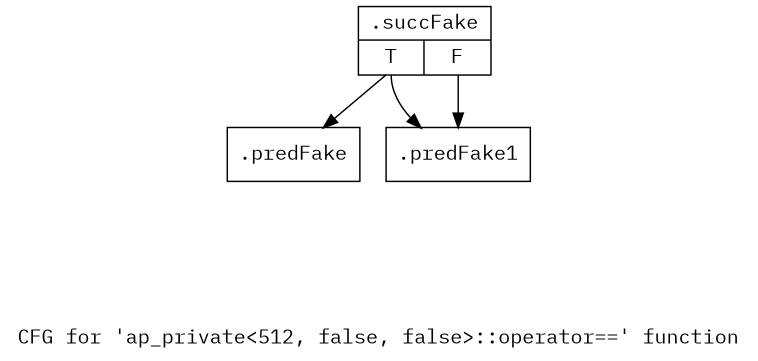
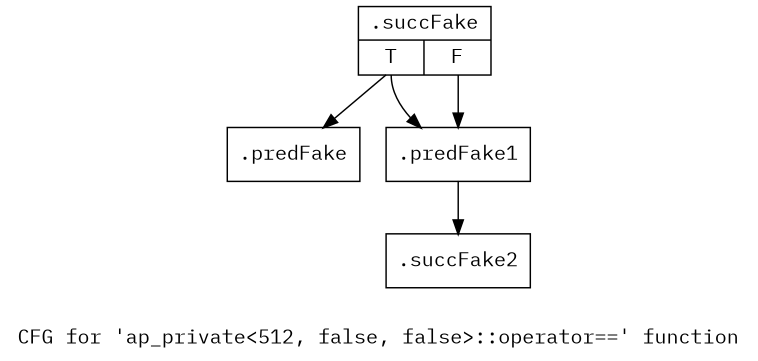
node ".succFake2": added
